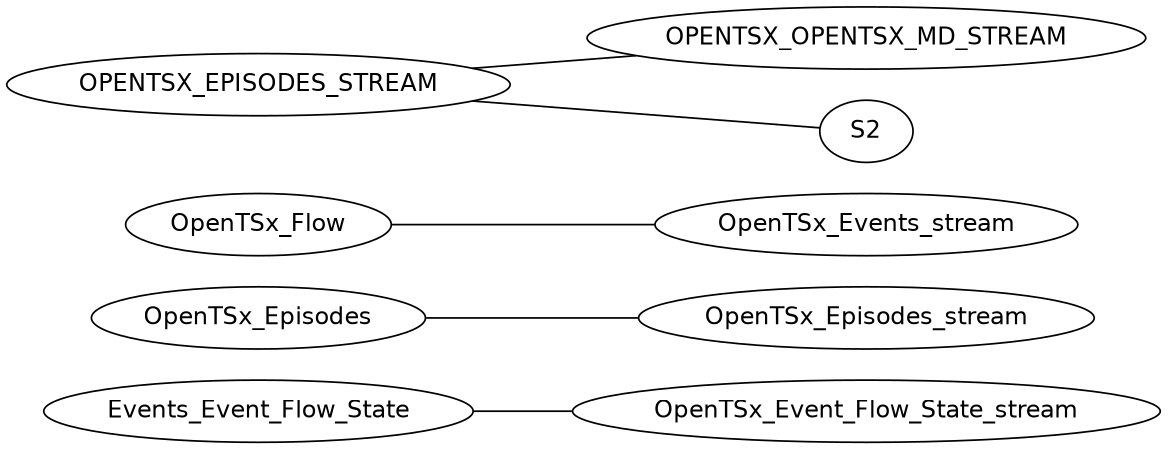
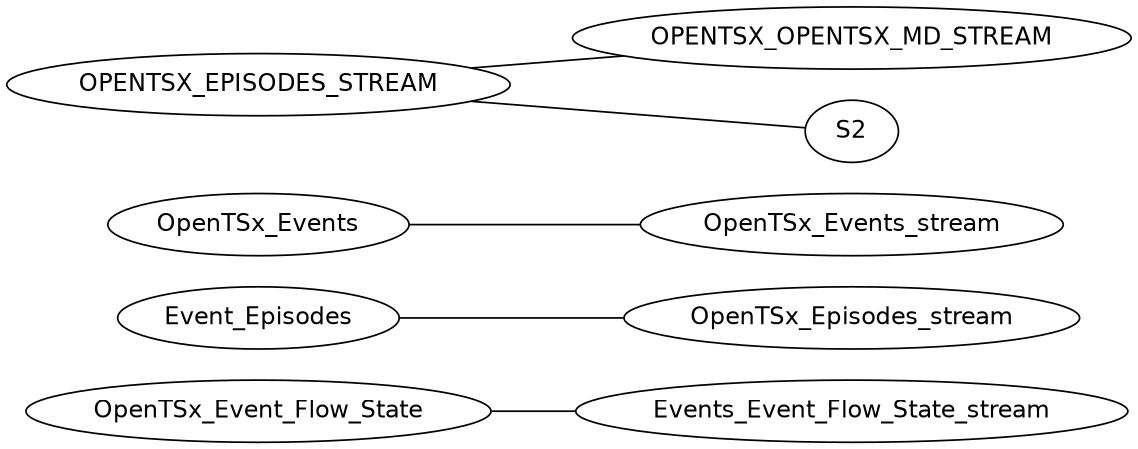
node "OpenTSx_Flow": label "OpenTSx_Flow" -> "OpenTSx_Events"
node "OpenTSx_Episodes": label "OpenTSx_Episodes" -> "Event_Episodes"
node "Events_Event_Flow_State": label "Events_Event_Flow_State" -> "OpenTSx_Event_Flow_State"
node "OpenTSx_Event_Flow_State_stream": label "OpenTSx_Event_Flow_State_stream" -> "Events_Event_Flow_State_stream"
